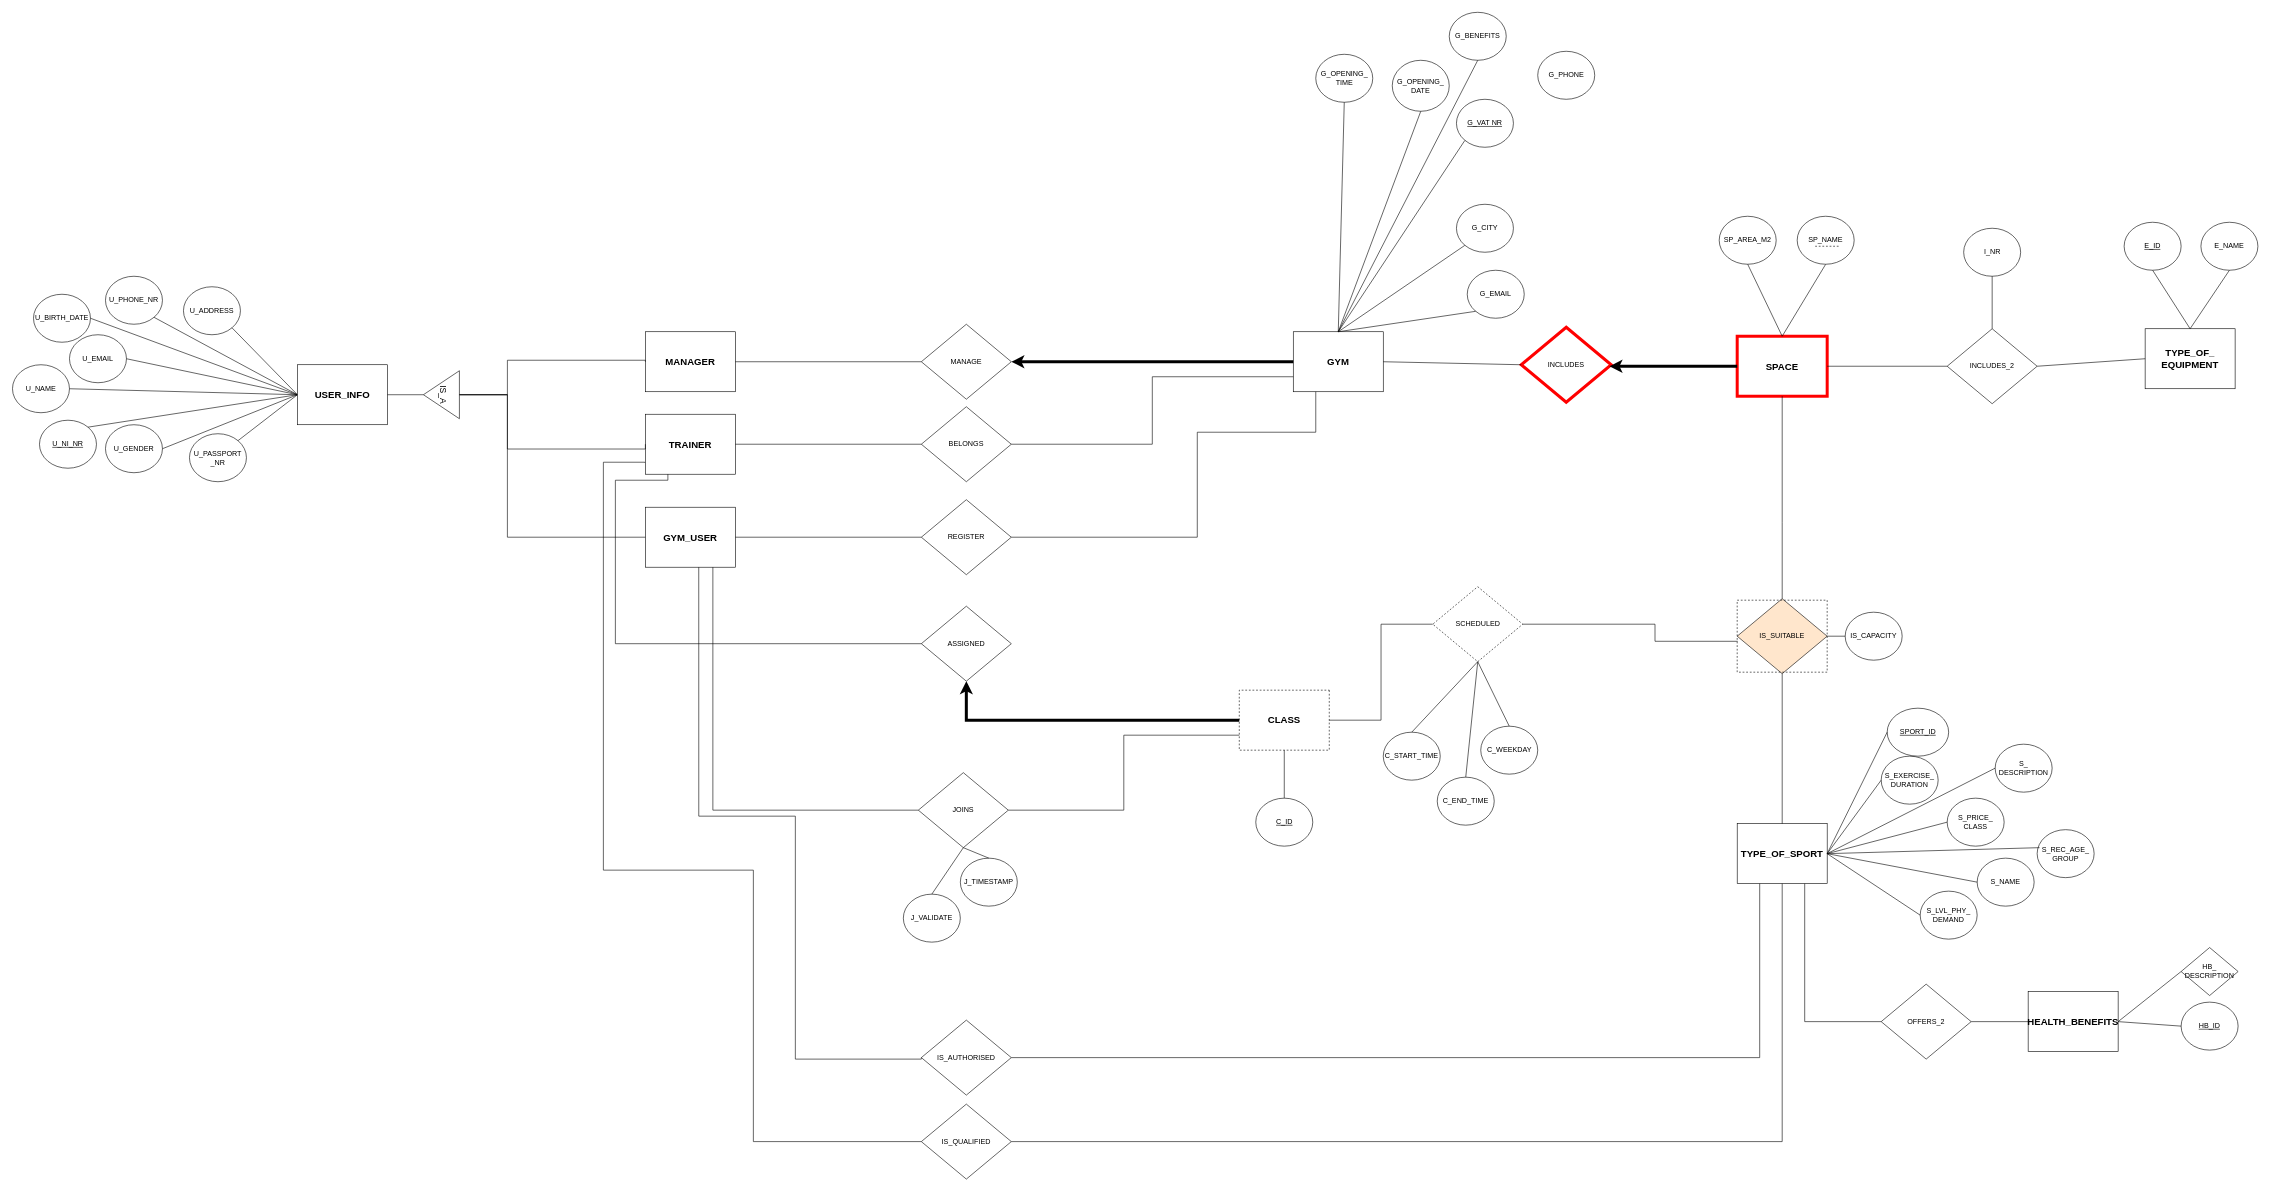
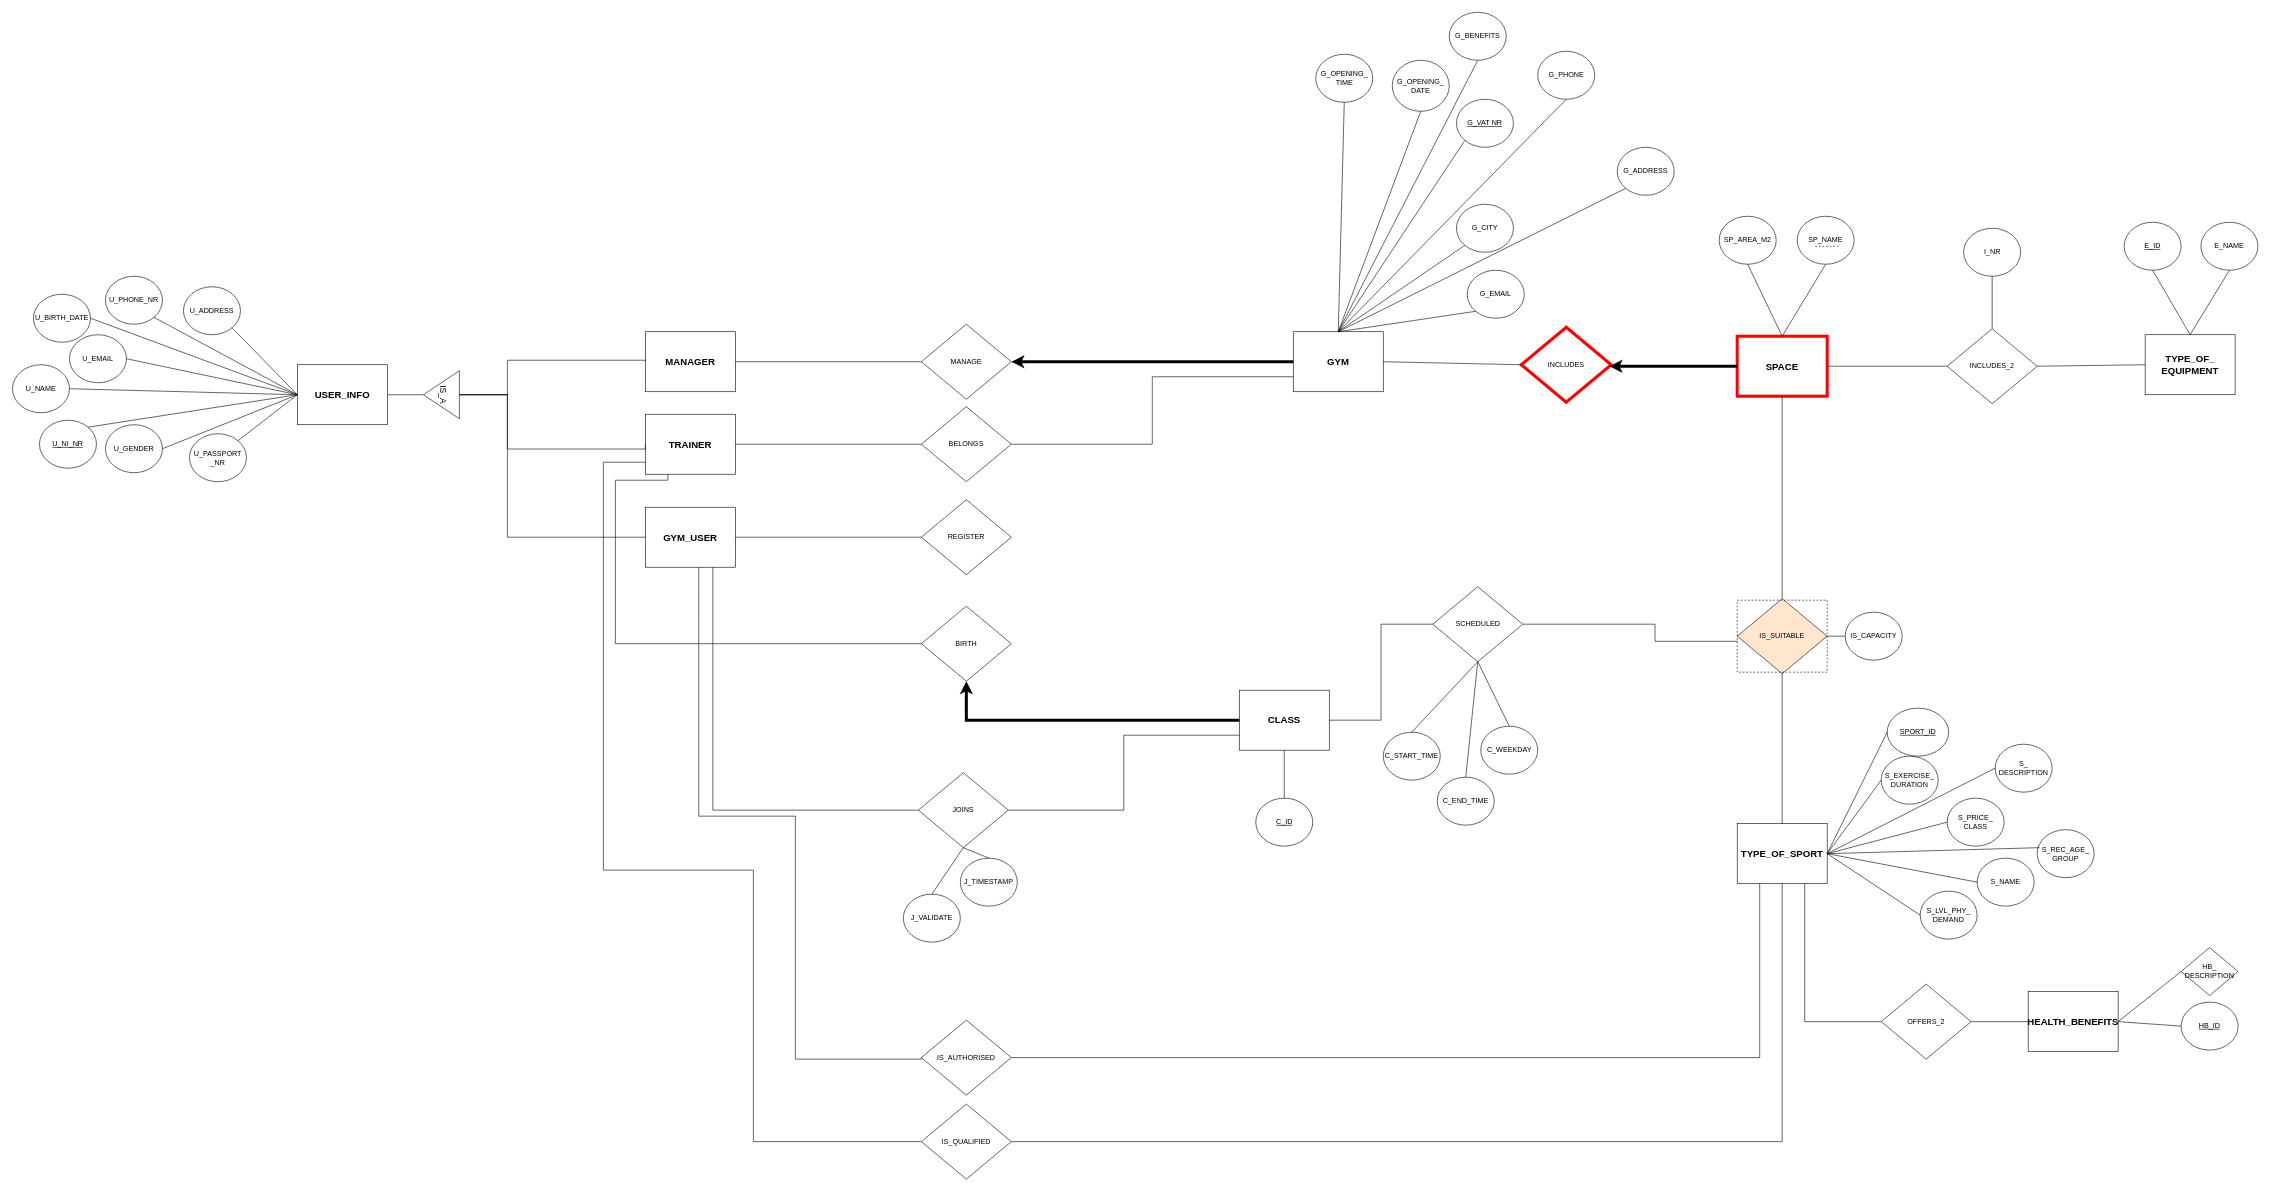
node "G_ADDRESS": added
edge "G_PHONE" -- "GYM": added
edge "G_ADDRESS" -- "GYM": added
node "TYPE_OF_ EQUIPMENT": moved (2190, 359) -> (2190, 365)
edge "GYM" -- "REGISTER": removed
node "SCHEDULED": style dashed -> solid
node "ASSIGNED": label "ASSIGNED" -> "BIRTH"
node "CLASS": style dashed -> solid
